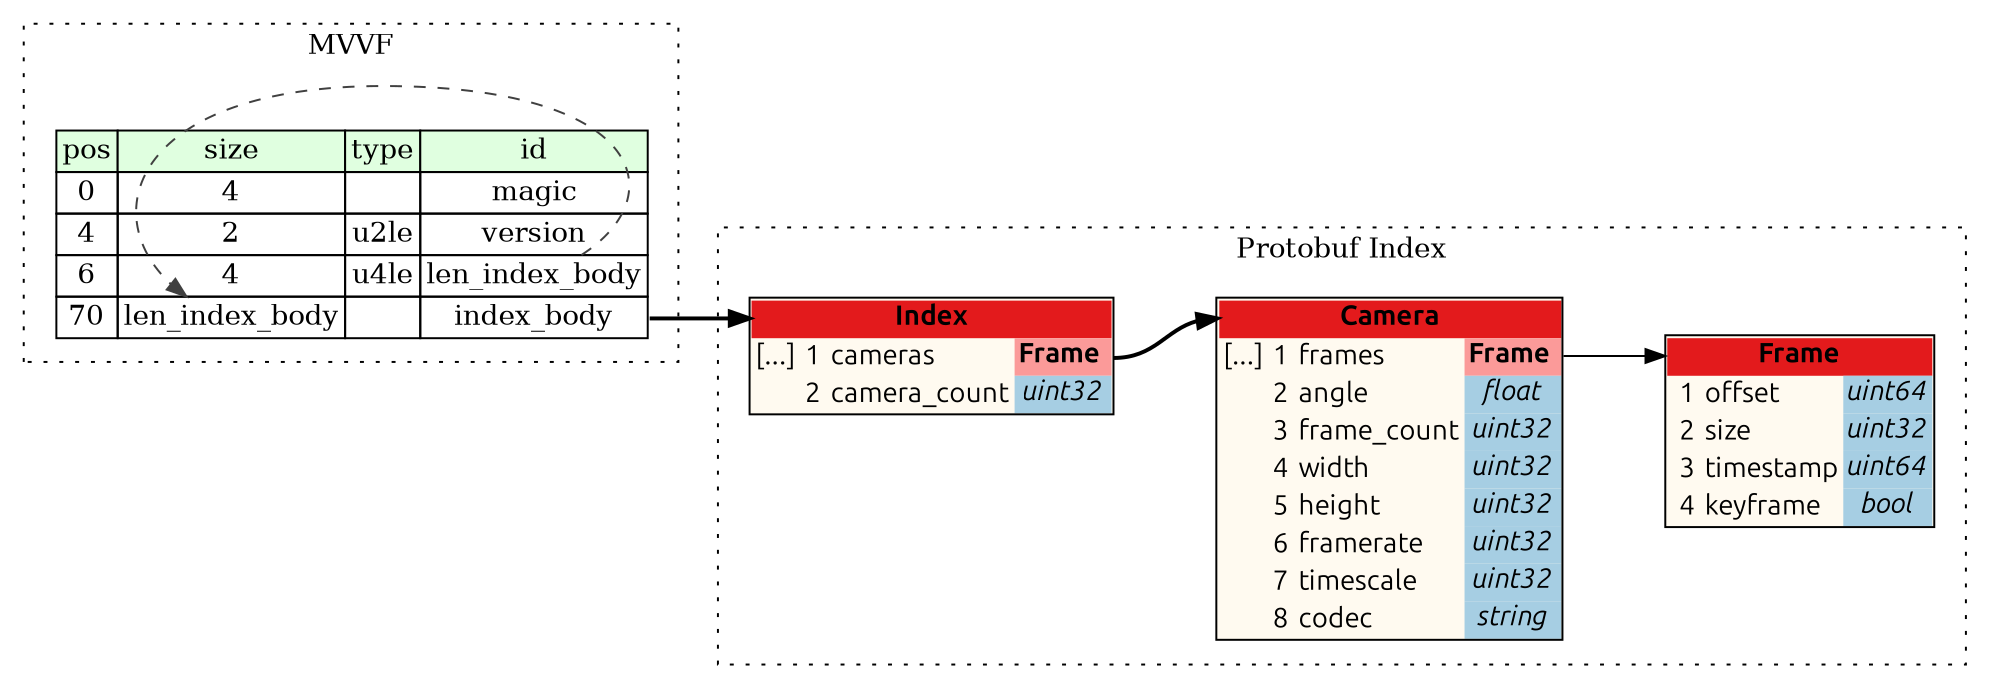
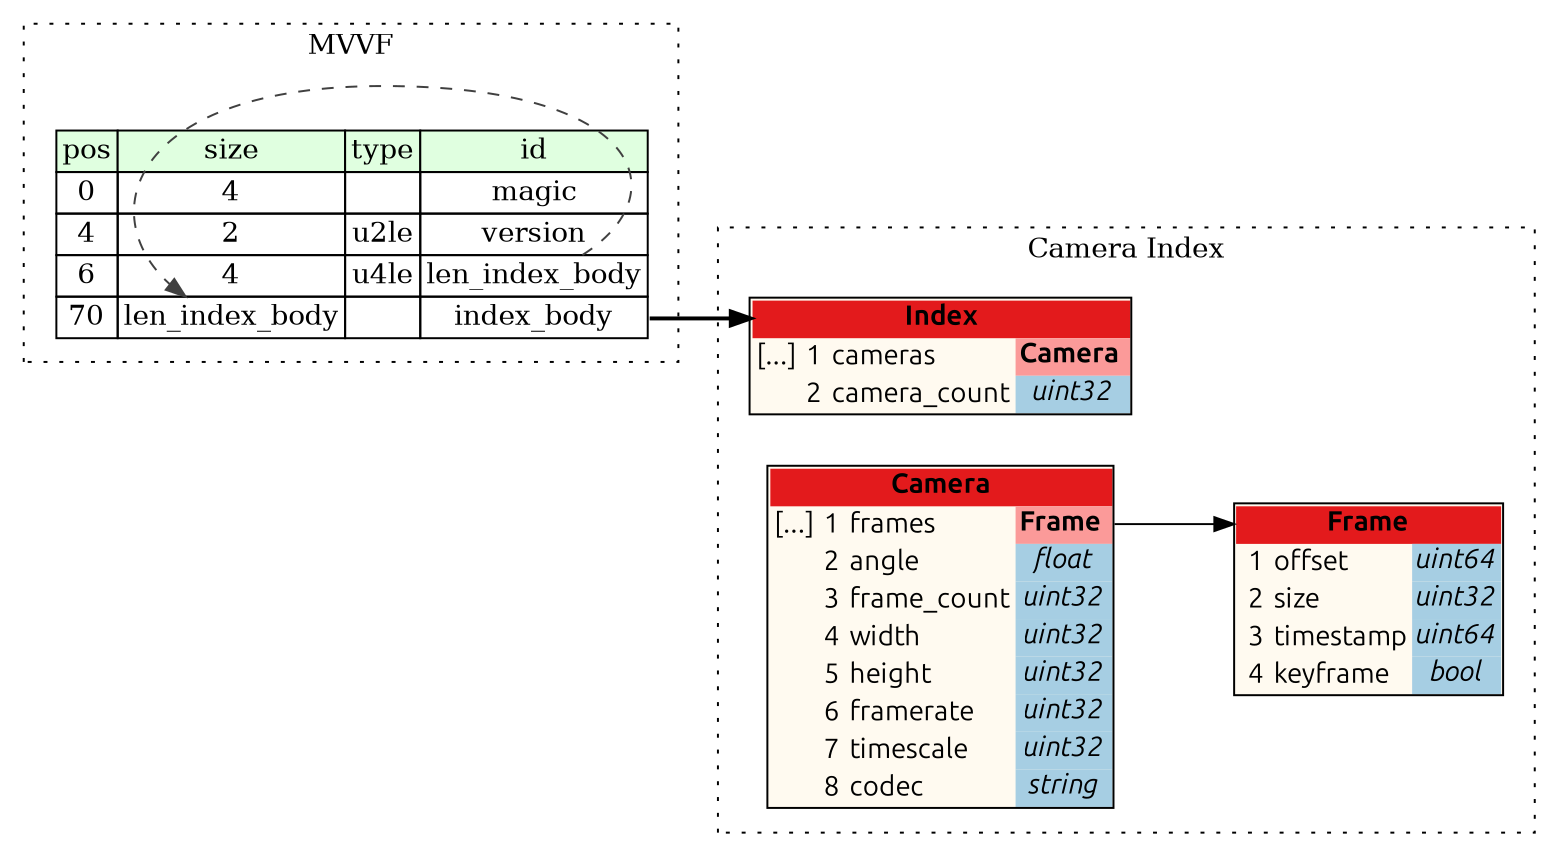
cluster "Protobuf Index": label "Protobuf Index" -> "Camera Index"
edge "Index" -> "Camera": removed
node "Index": text "Frame" -> "Camera"
